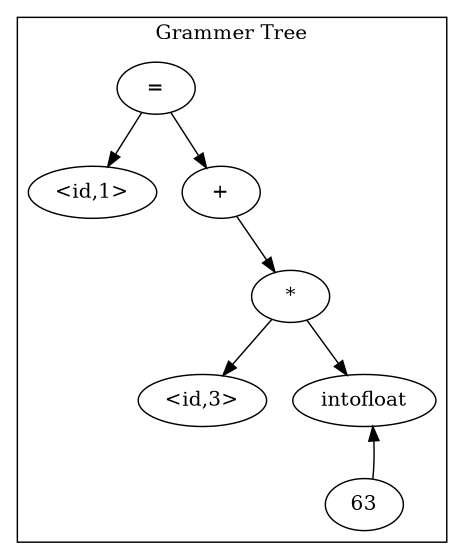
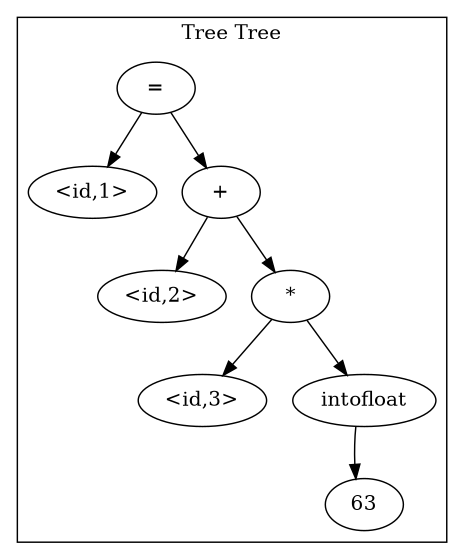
cluster "Grammer Tree": label "Grammer Tree" -> "Tree Tree"
node "<id,2>": added
edge "63" -> "intofloat": reversed
